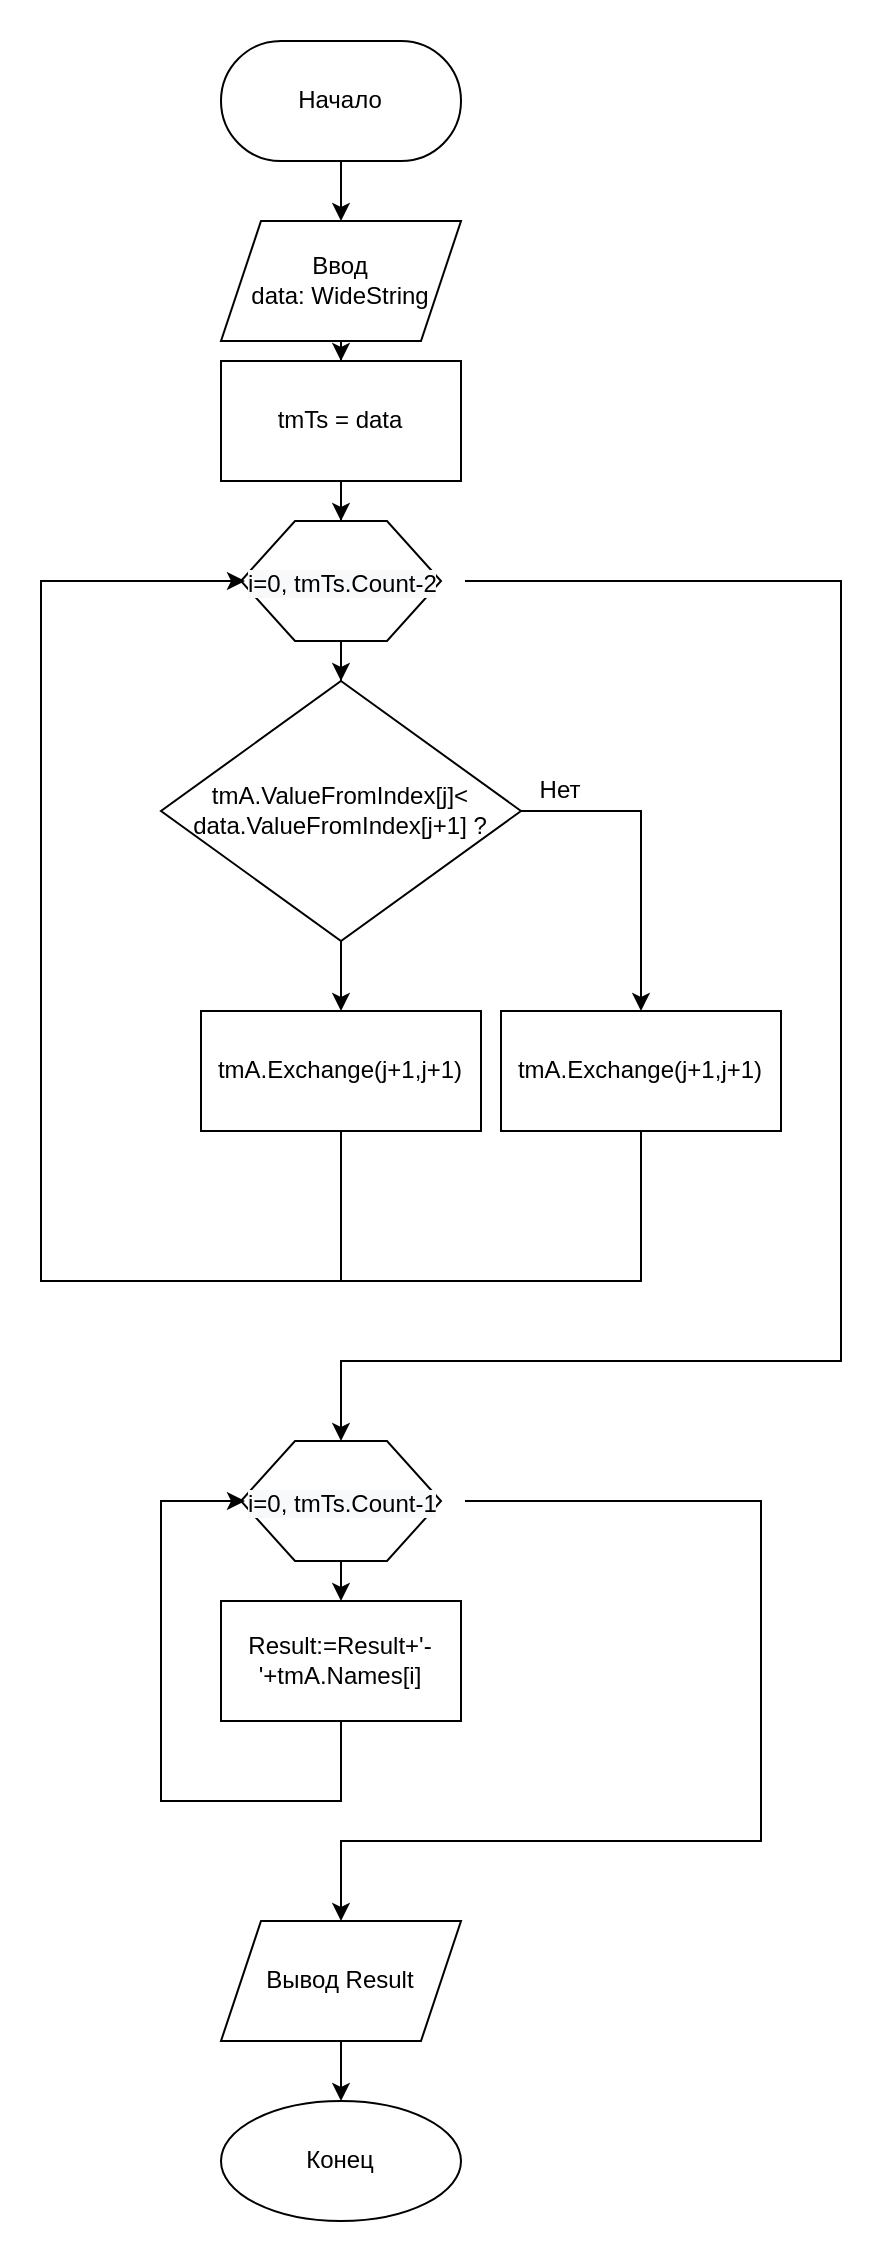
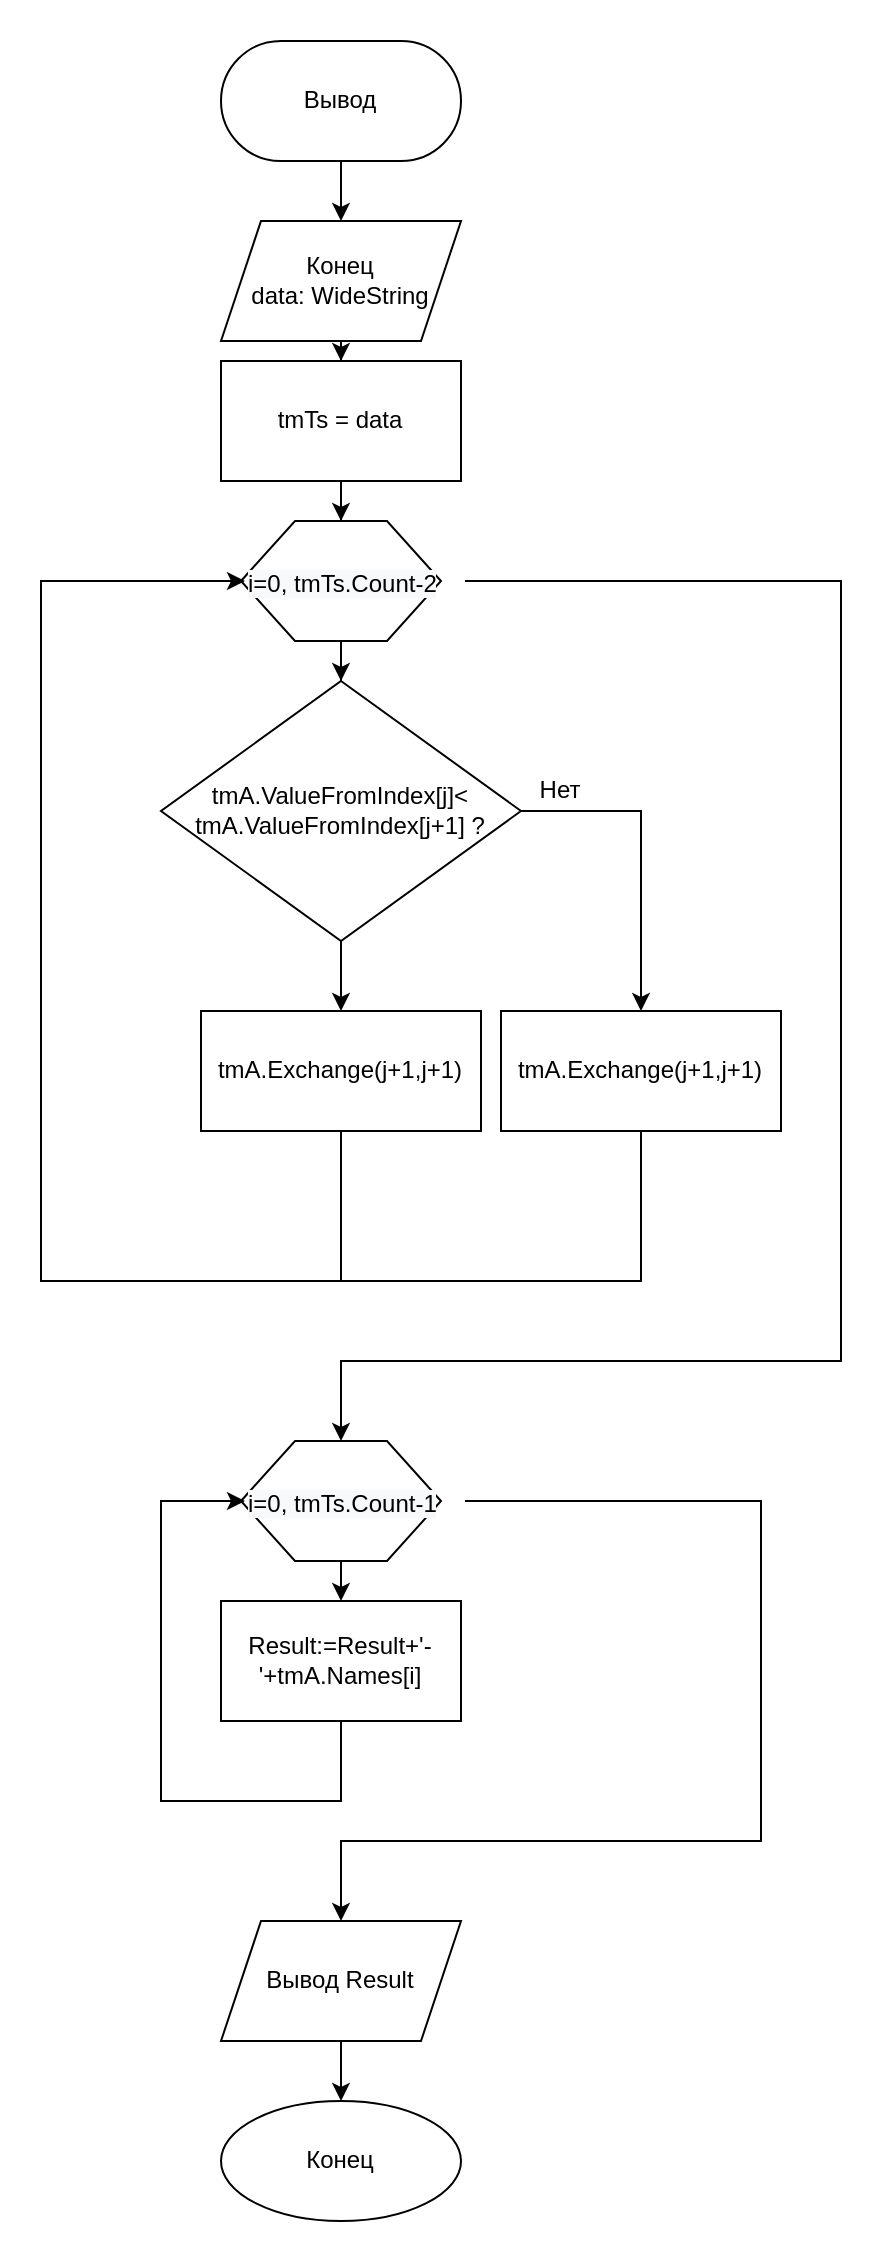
node "Начало": label "Начало" -> "Вывод"
node "Ввод data: WideString": label "Ввод data: WideString" -> "Конец data: WideString"
node "tmA.ValueFromIndex[j]< data.ValueFromIndex[j+1] ?": label "tmA.ValueFromIndex[j]< data.ValueFromIndex[j+1] ?" -> "tmA.ValueFromIndex[j]< tmA.ValueFromIndex[j+1] ?"
